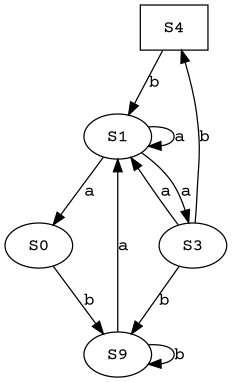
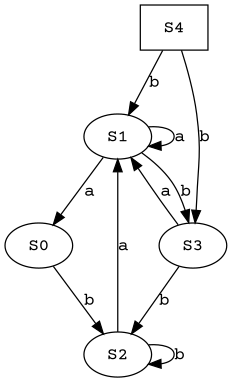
edge "S3" -> "S4": reversed
edge "S1" -> "S3": label "a" -> "b"
node "S9": label "S9" -> "S2"
